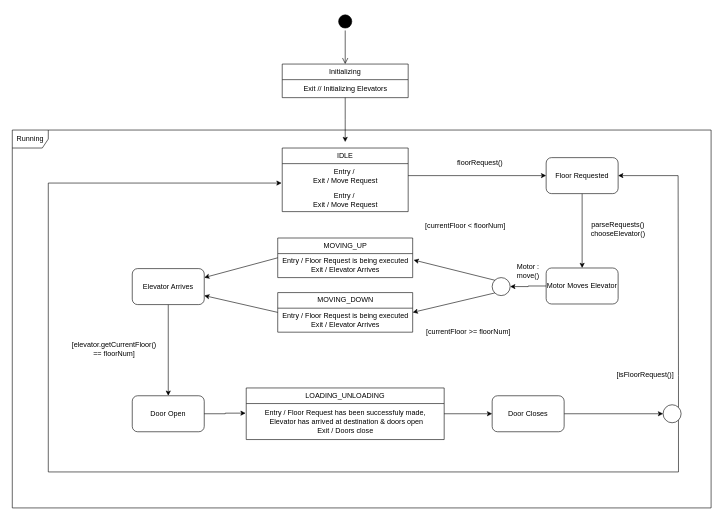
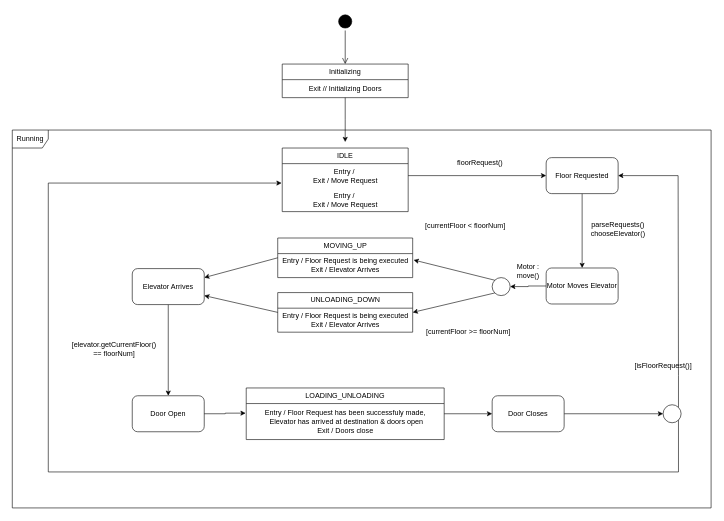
node "Exit // Initializing Elevators": label "Exit // Initializing Elevators" -> "Exit // Initializing Doors"
node "MOVING_DOWN": label "MOVING_DOWN" -> "UNLOADING_DOWN"
node "[isFloorRequest()]": moved (645, 375) -> (663, 366)
